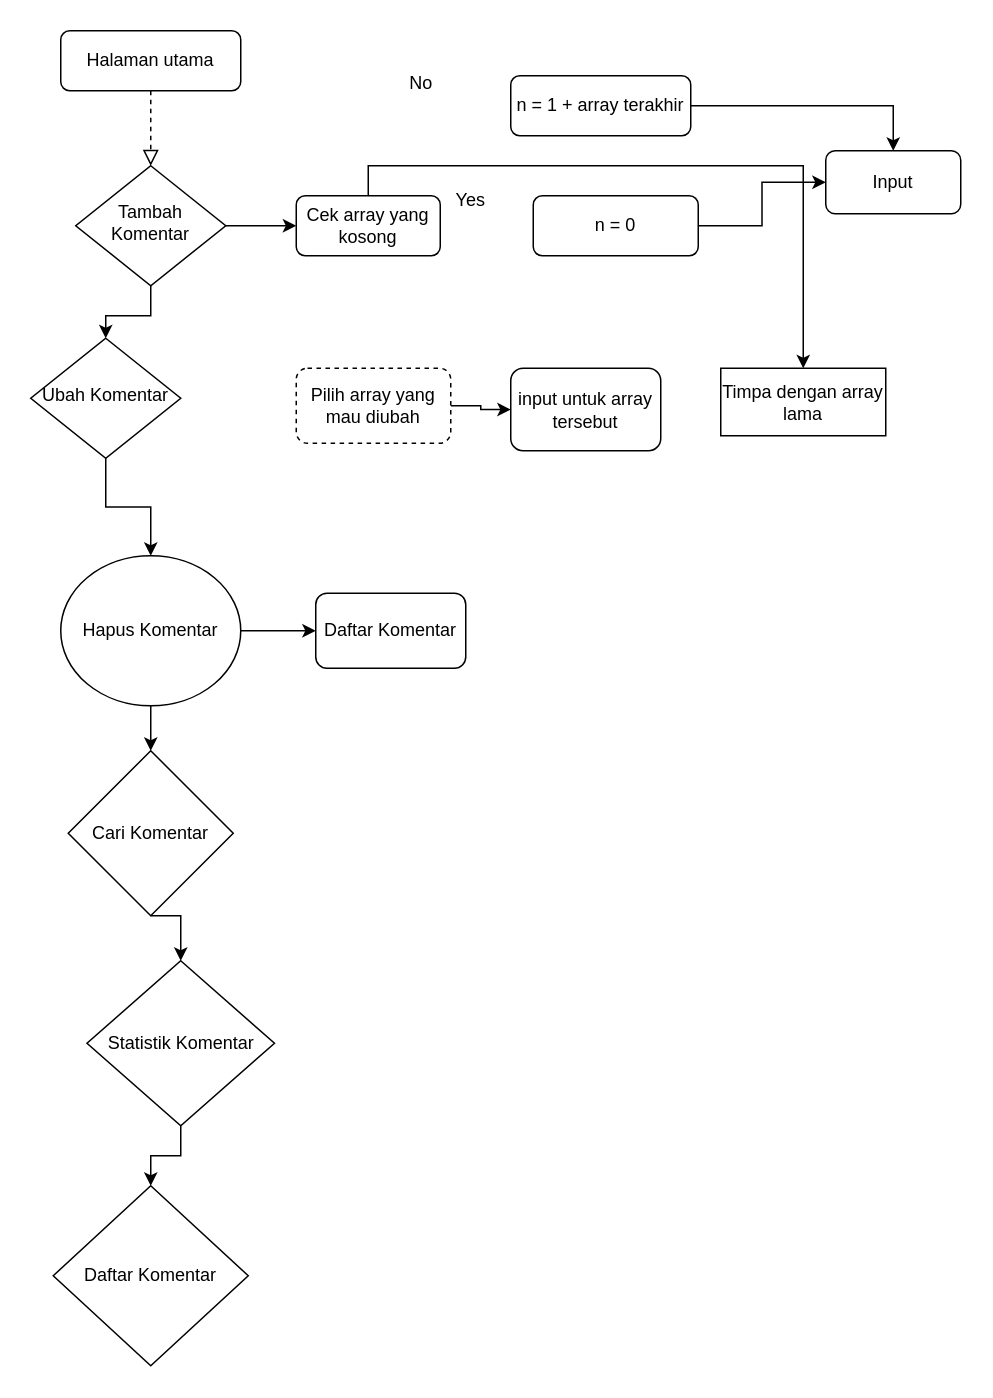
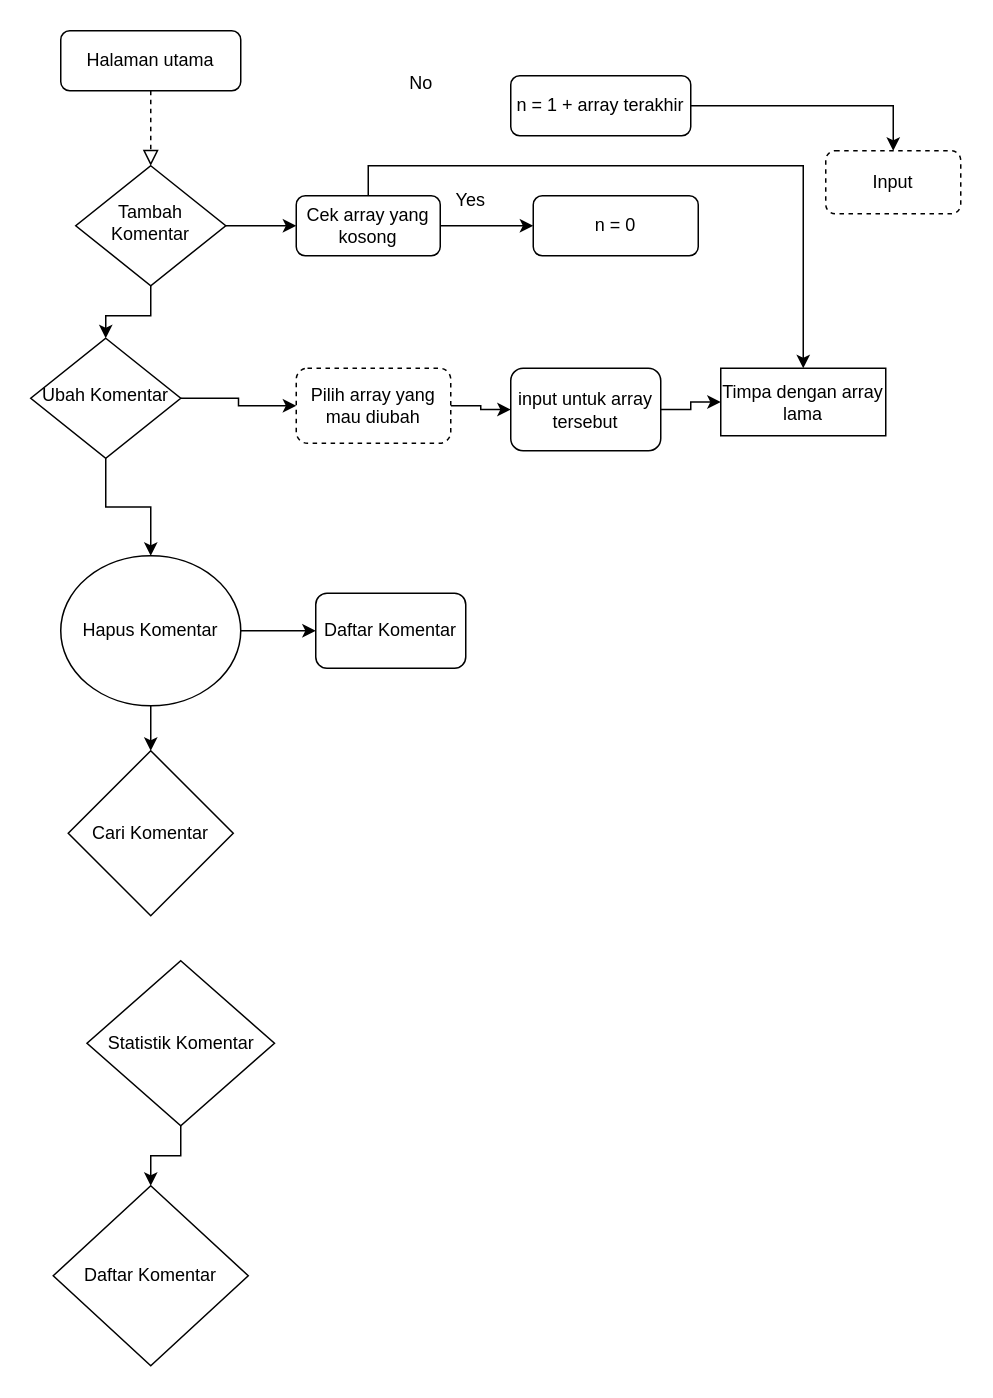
node "Input": style solid -> dashed
edge "n = 0" -> "Input": removed
edge "Cek array yang kosong" -> "n = 0": added
edge "Ubah Komentar" -> "Pilih array yang mau diubah": added
edge "input untuk array tersebut" -> "Timpa dengan array lama": added
edge "Cari Komentar" -> "Statistik Komentar": removed
